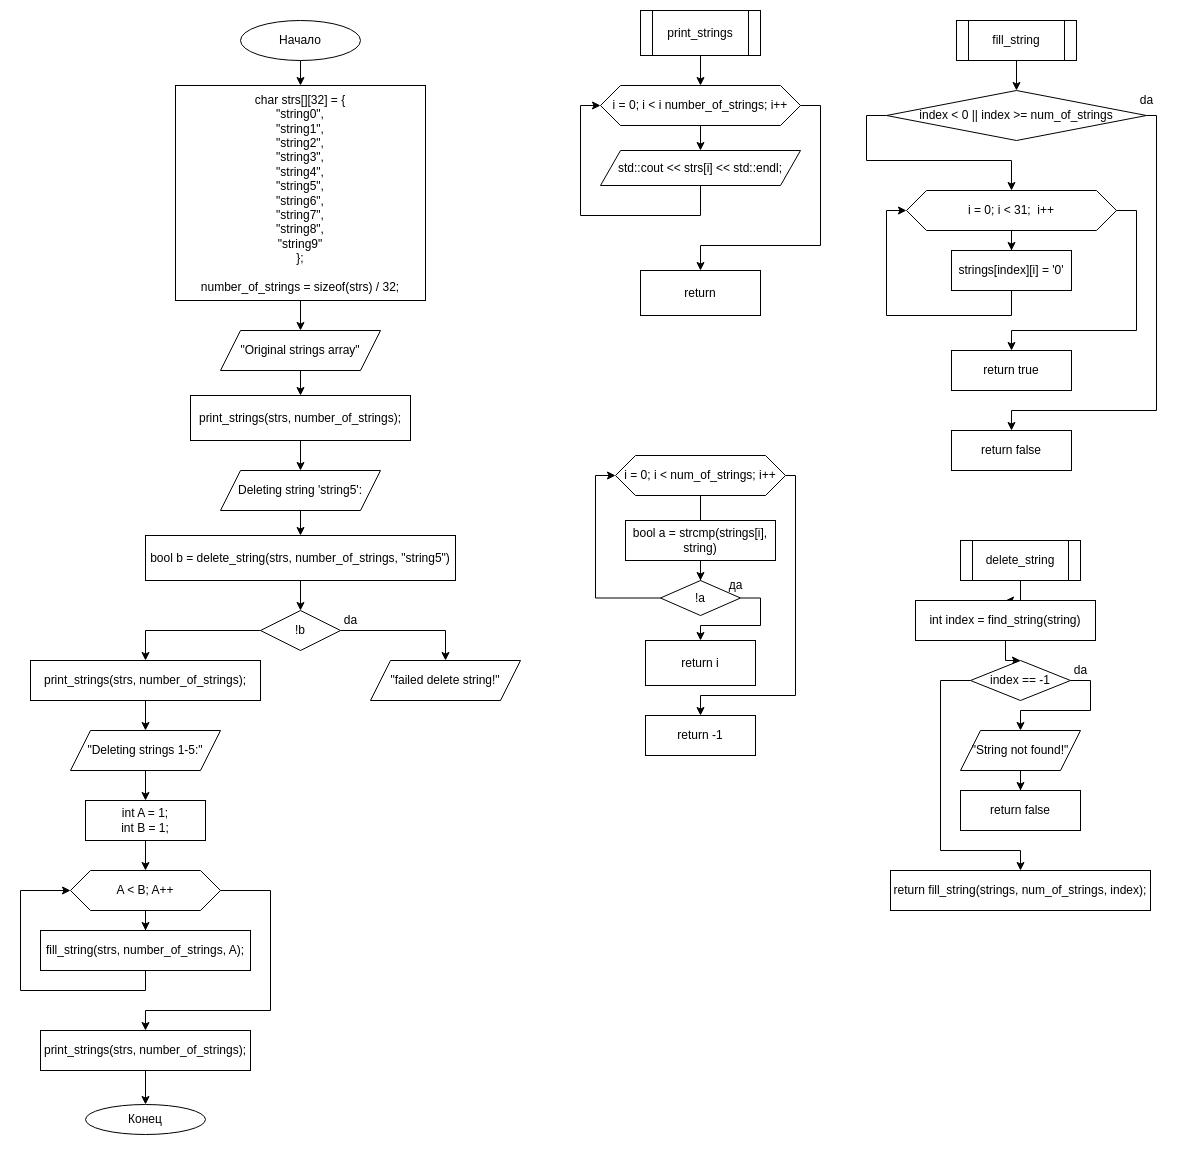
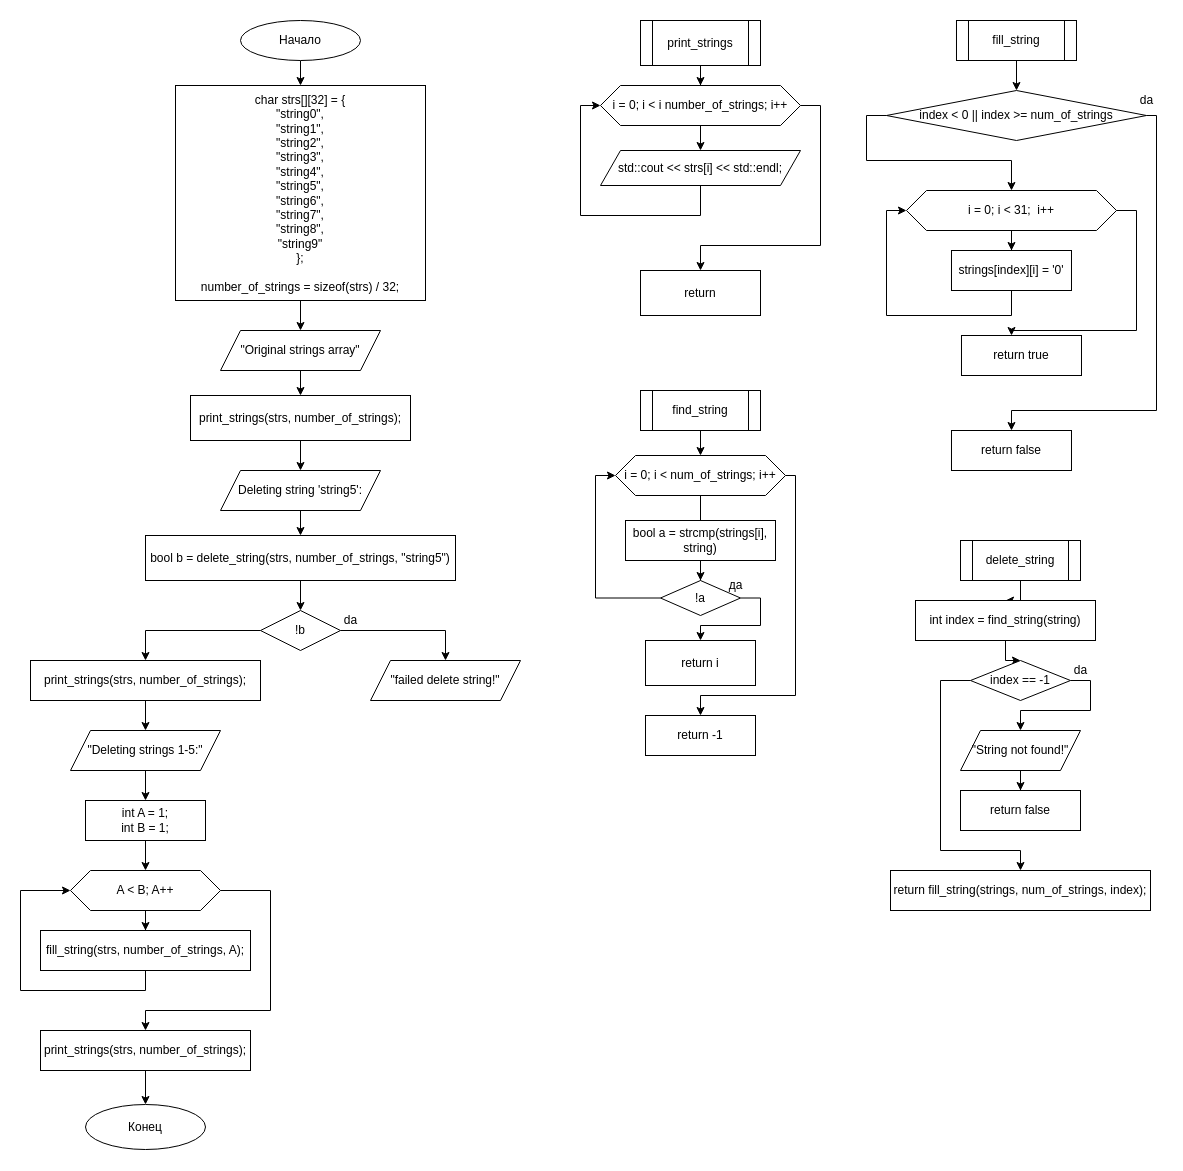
node "print_strings": moved (701, 33) -> (701, 43)
node "return true": moved (1011, 371) -> (1021, 356)
node "find_string": added
edge "find_string" -> "i = 0; i < num_of_strings; i++": added
node "Конец": size 120x30 -> 120x45
